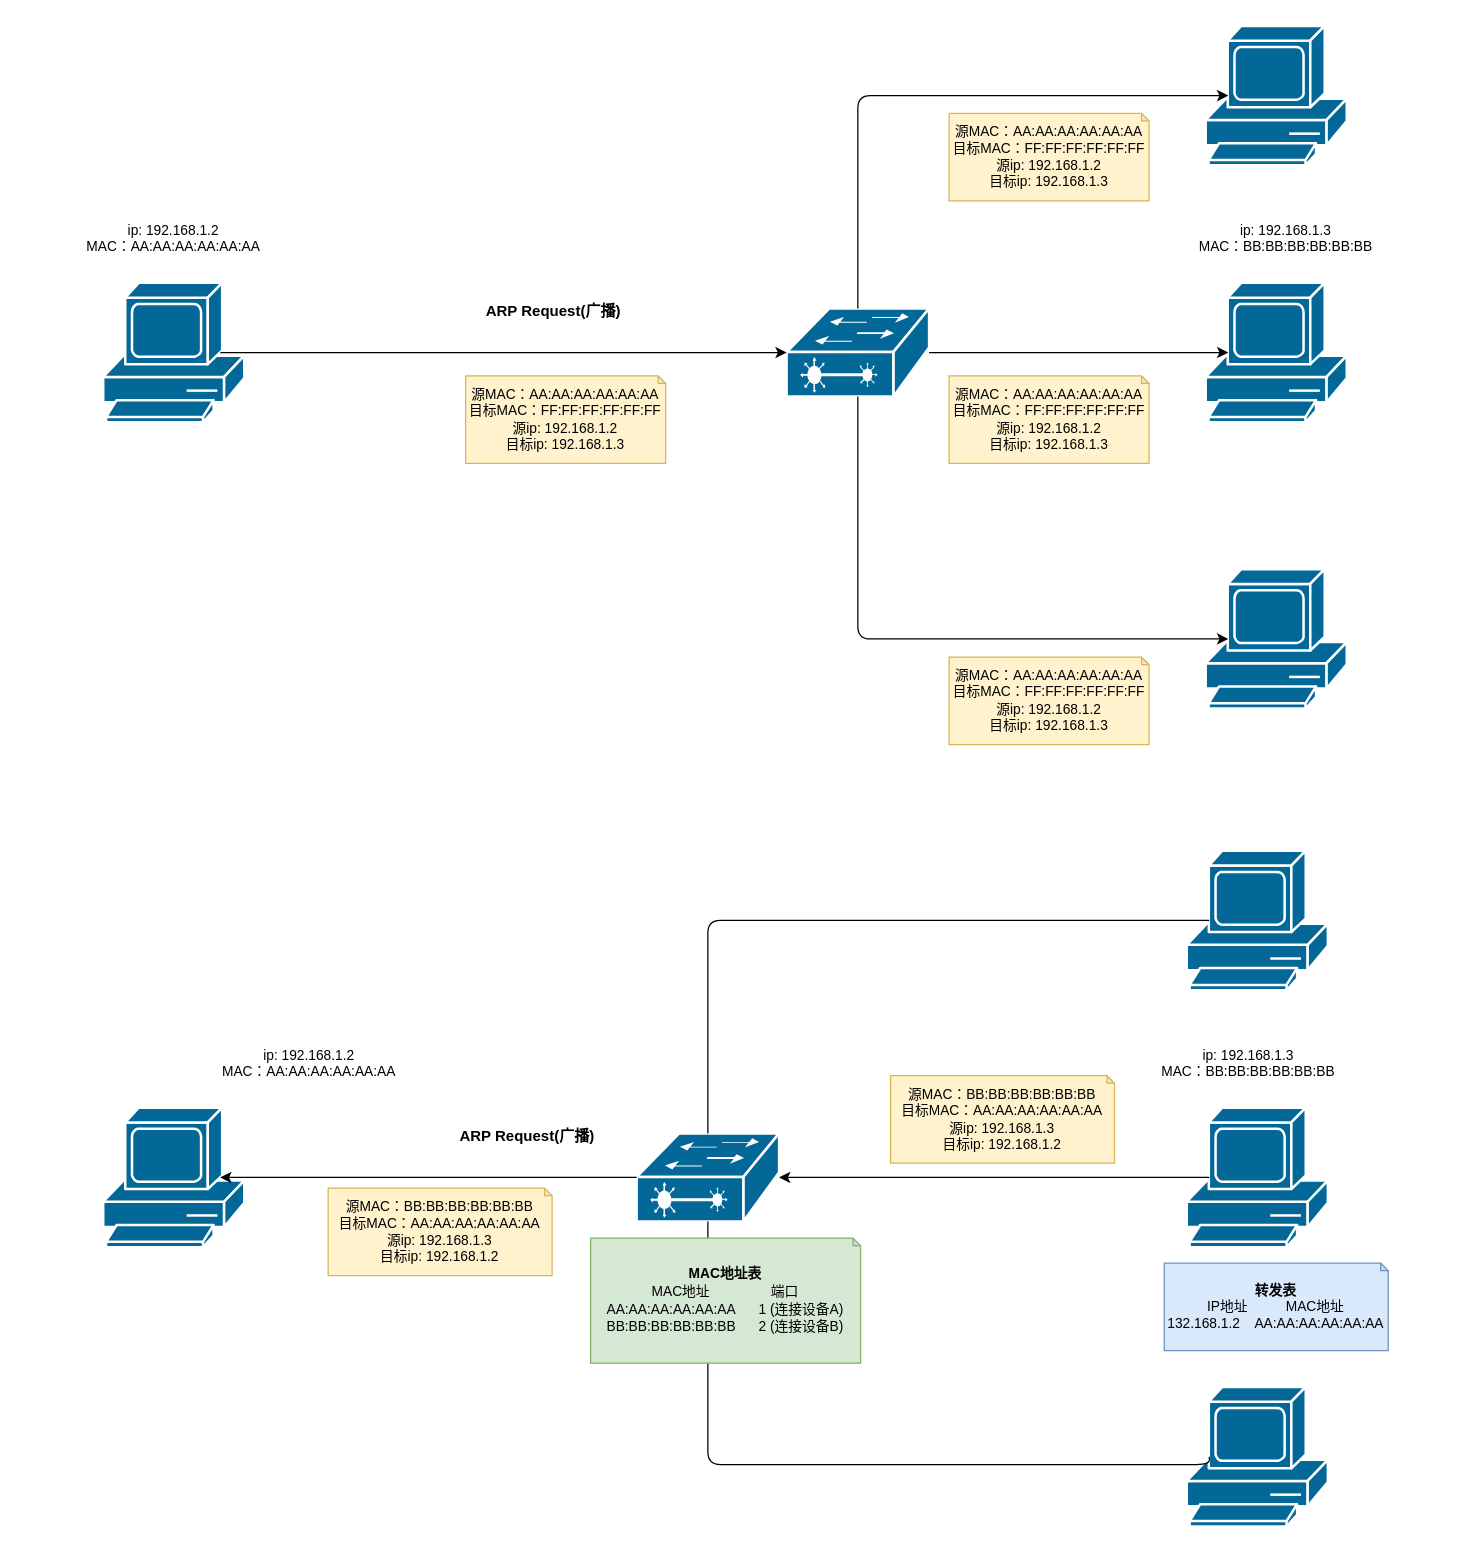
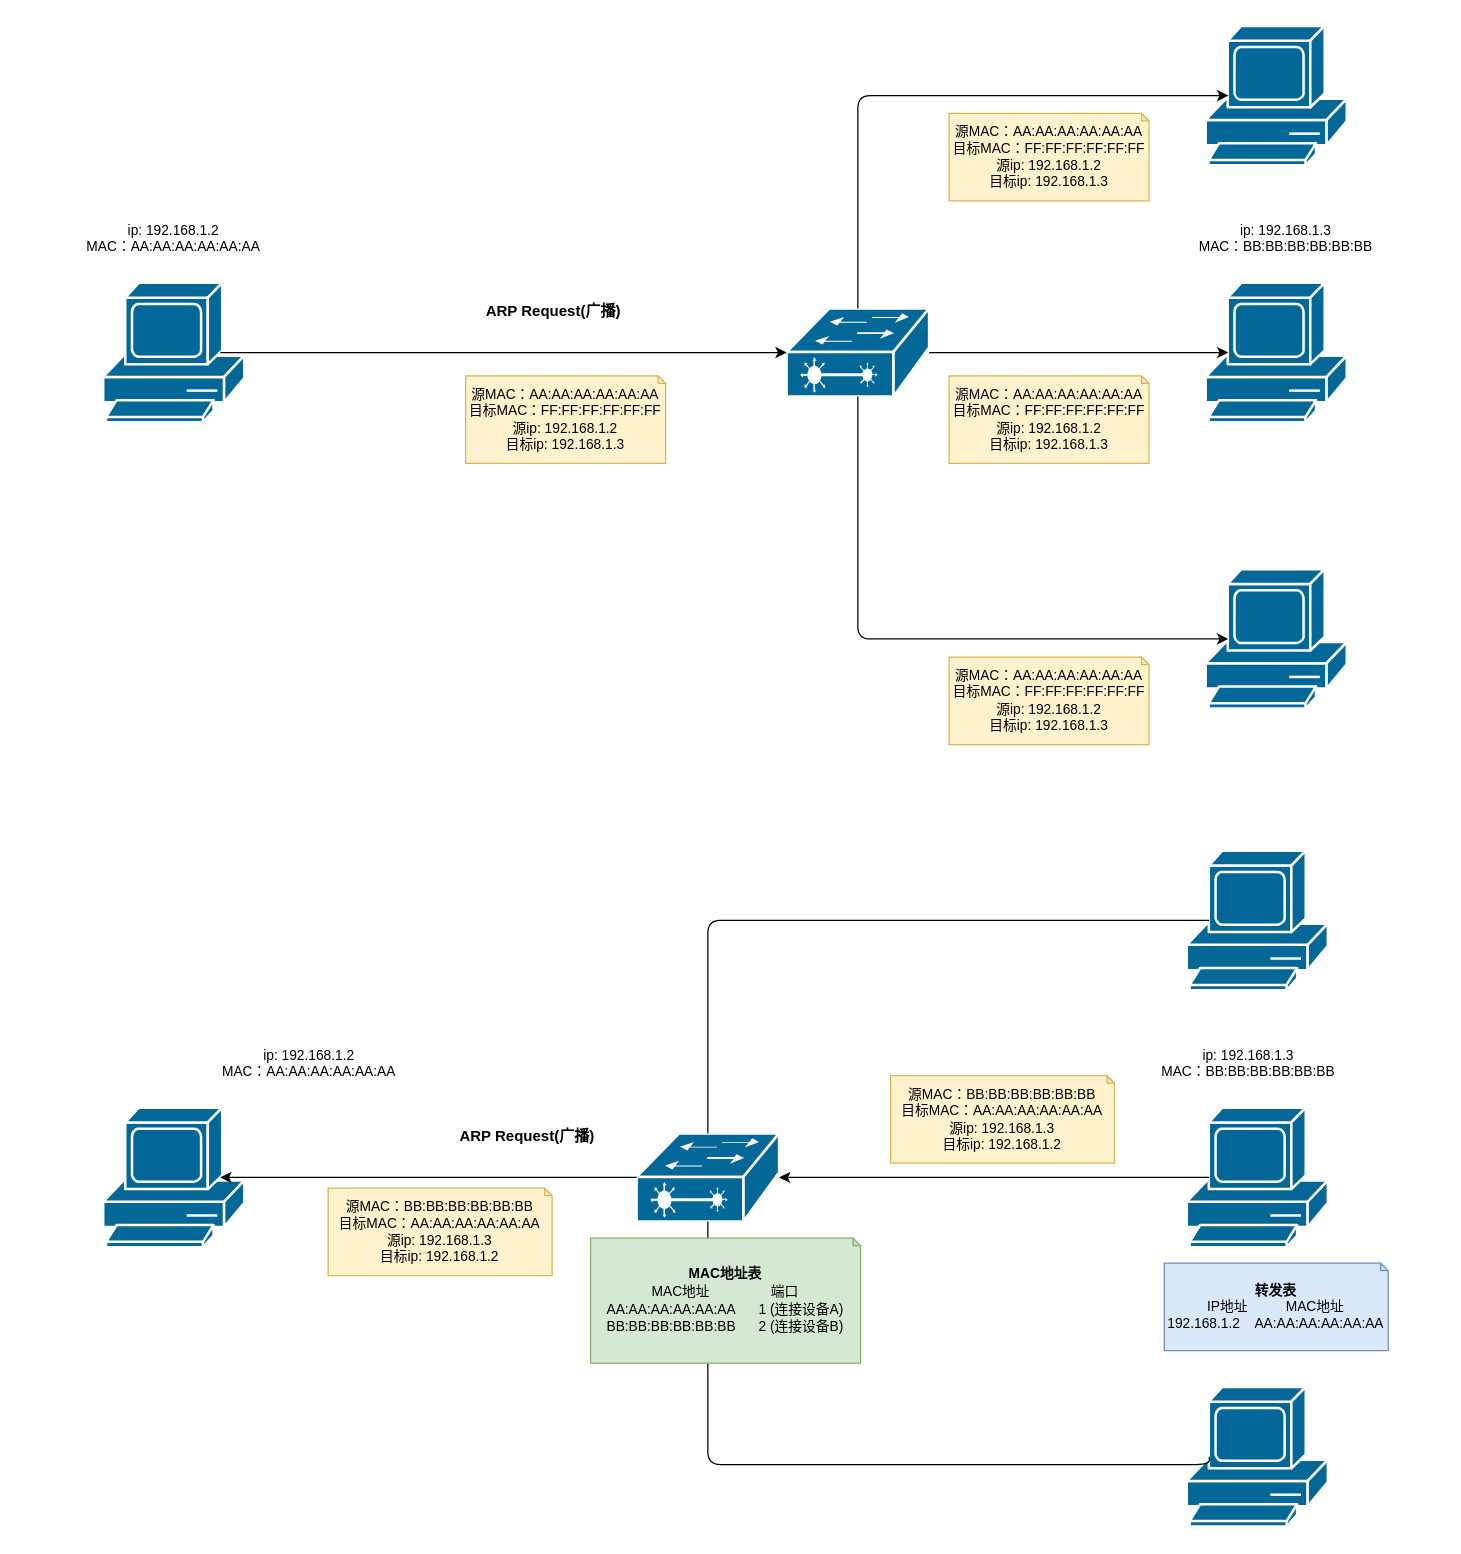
node "转发表 IP地址 MAC地址 132.168.1.2 AA:AA:AA:AA:AA:AA": label "转发表 IP地址 MAC地址 132.168.1.2 AA:AA:AA:AA:AA:AA" -> "转发表 IP地址 MAC地址 192.168.1.2 AA:AA:AA:AA:AA:AA"
